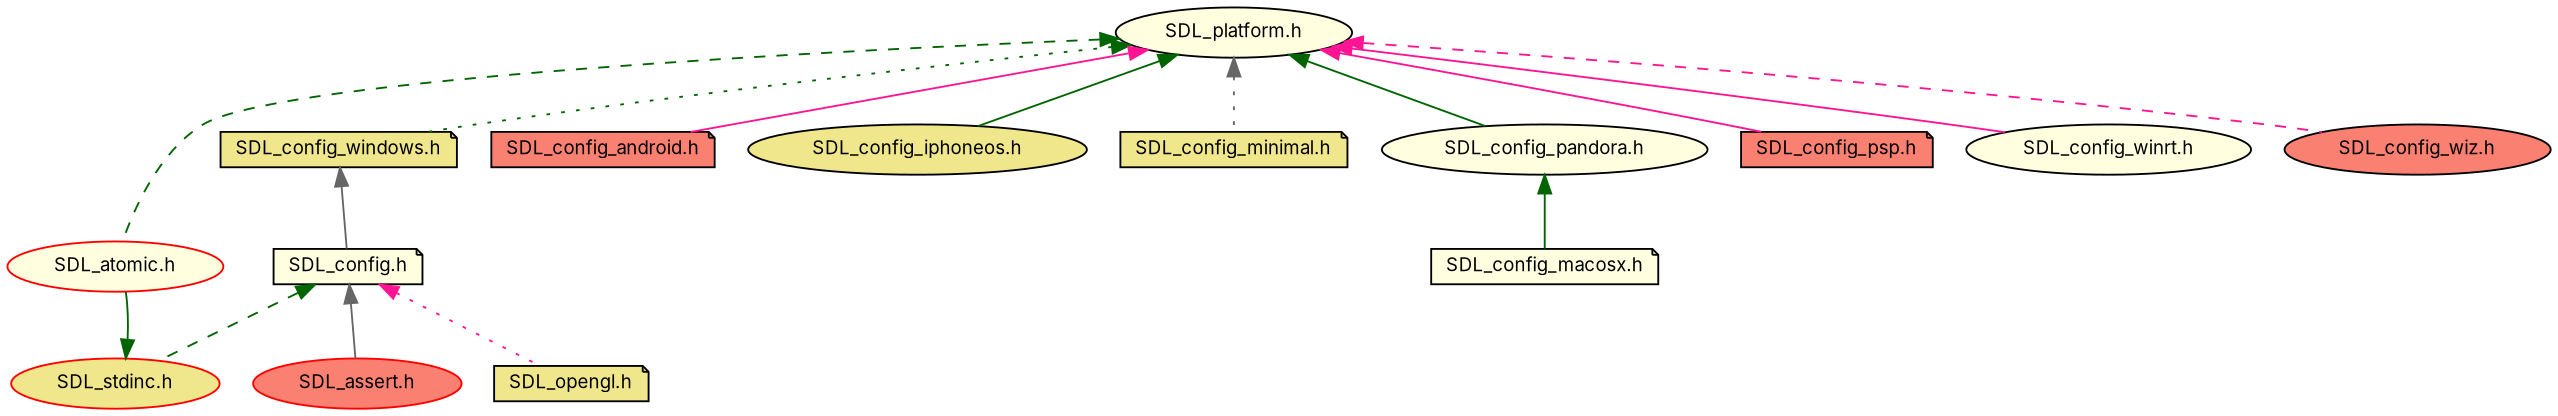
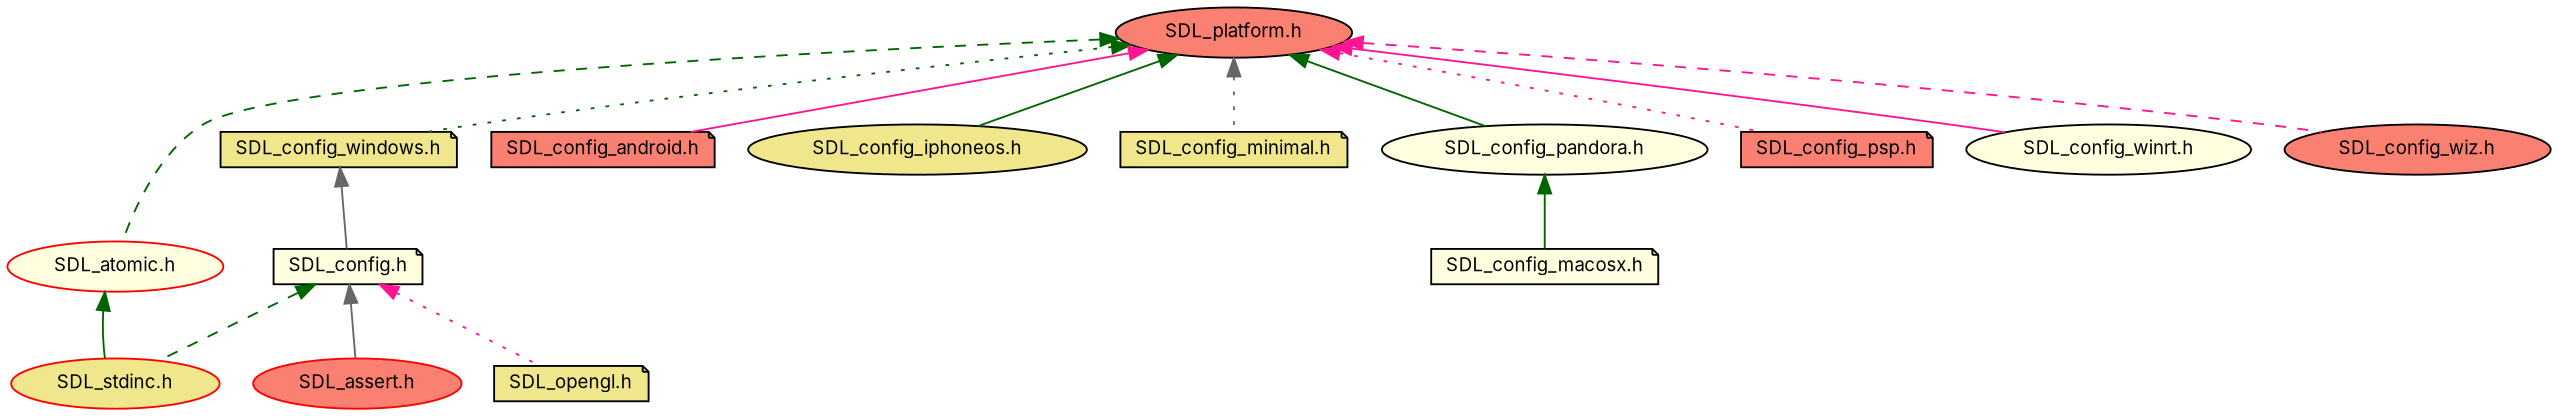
node "SDL_platform.h": fillcolor lightyellow -> salmon
edge "SDL_config_psp.h" -> "SDL_platform.h": style solid -> dotted
edge "SDL_atomic.h" -> "SDL_stdinc.h": reversed
